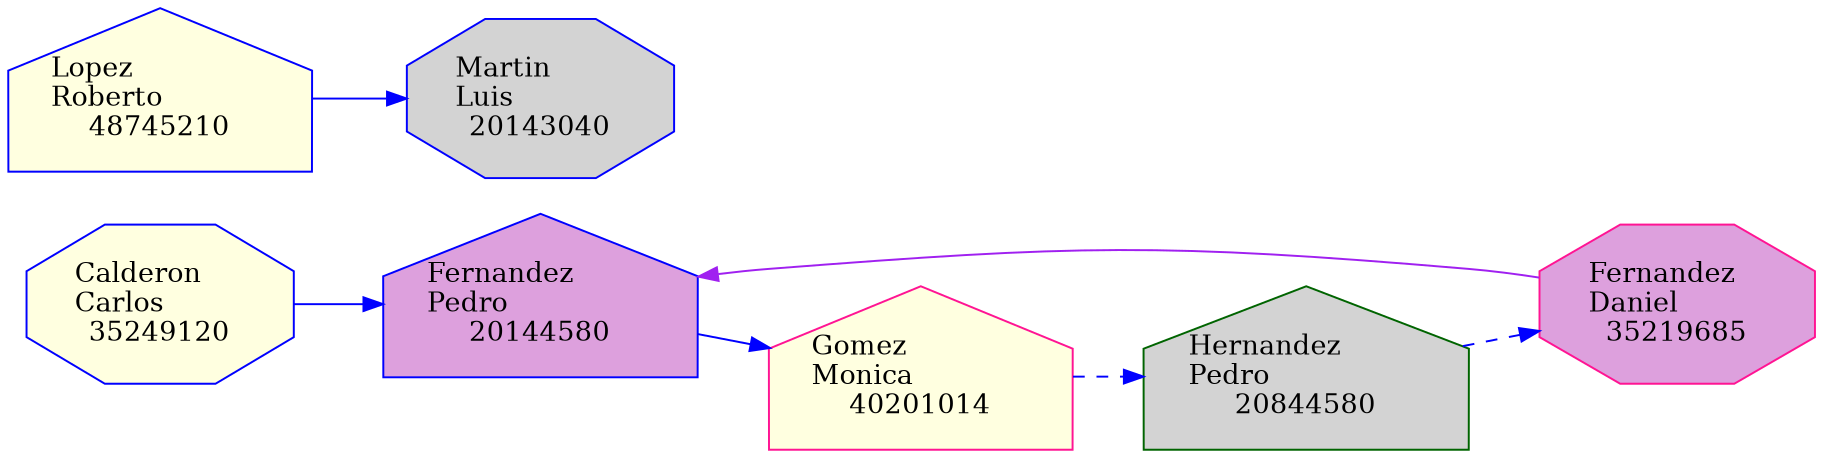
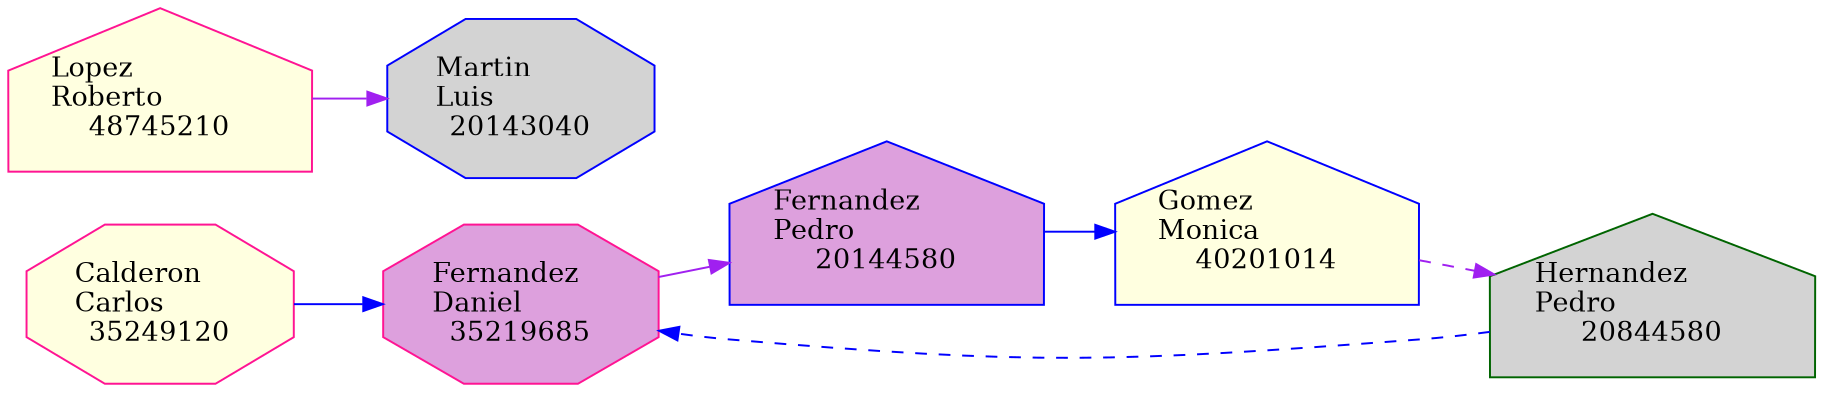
node "Lopez Roberto 48745210": color blue -> deeppink
edge "Lopez Roberto 48745210" -> "Martin Luis 20143040": color blue -> purple
node "Calderon Carlos 35249120": color blue -> deeppink
edge "Calderon Carlos 35249120" -> "Fernandez Pedro 20144580": now "Calderon Carlos 35249120" -> "Fernandez Daniel 35219685"
node "Gomez Monica 40201014": color deeppink -> blue
edge "Gomez Monica 40201014" -> "Hernandez Pedro 20844580": color blue -> purple
